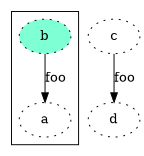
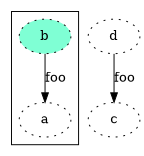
edge "c" -> "d": reversed
